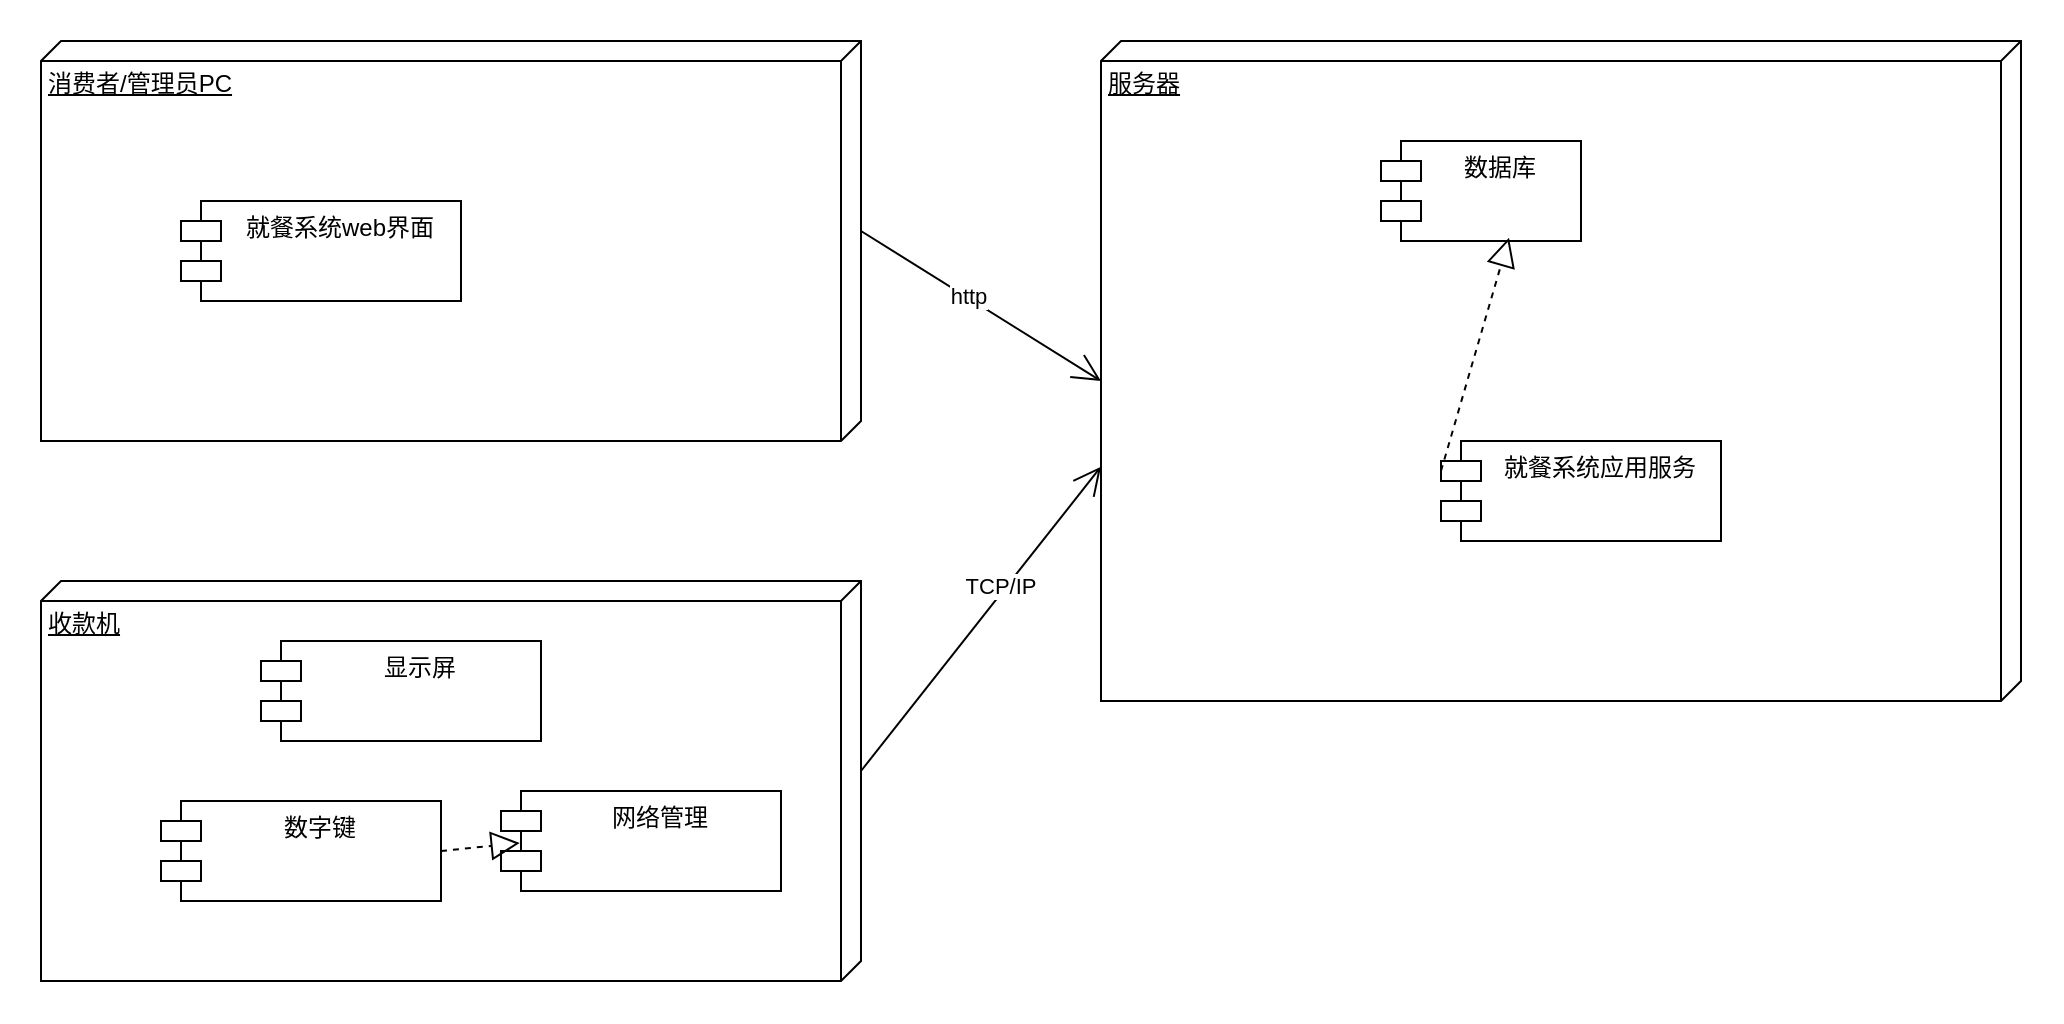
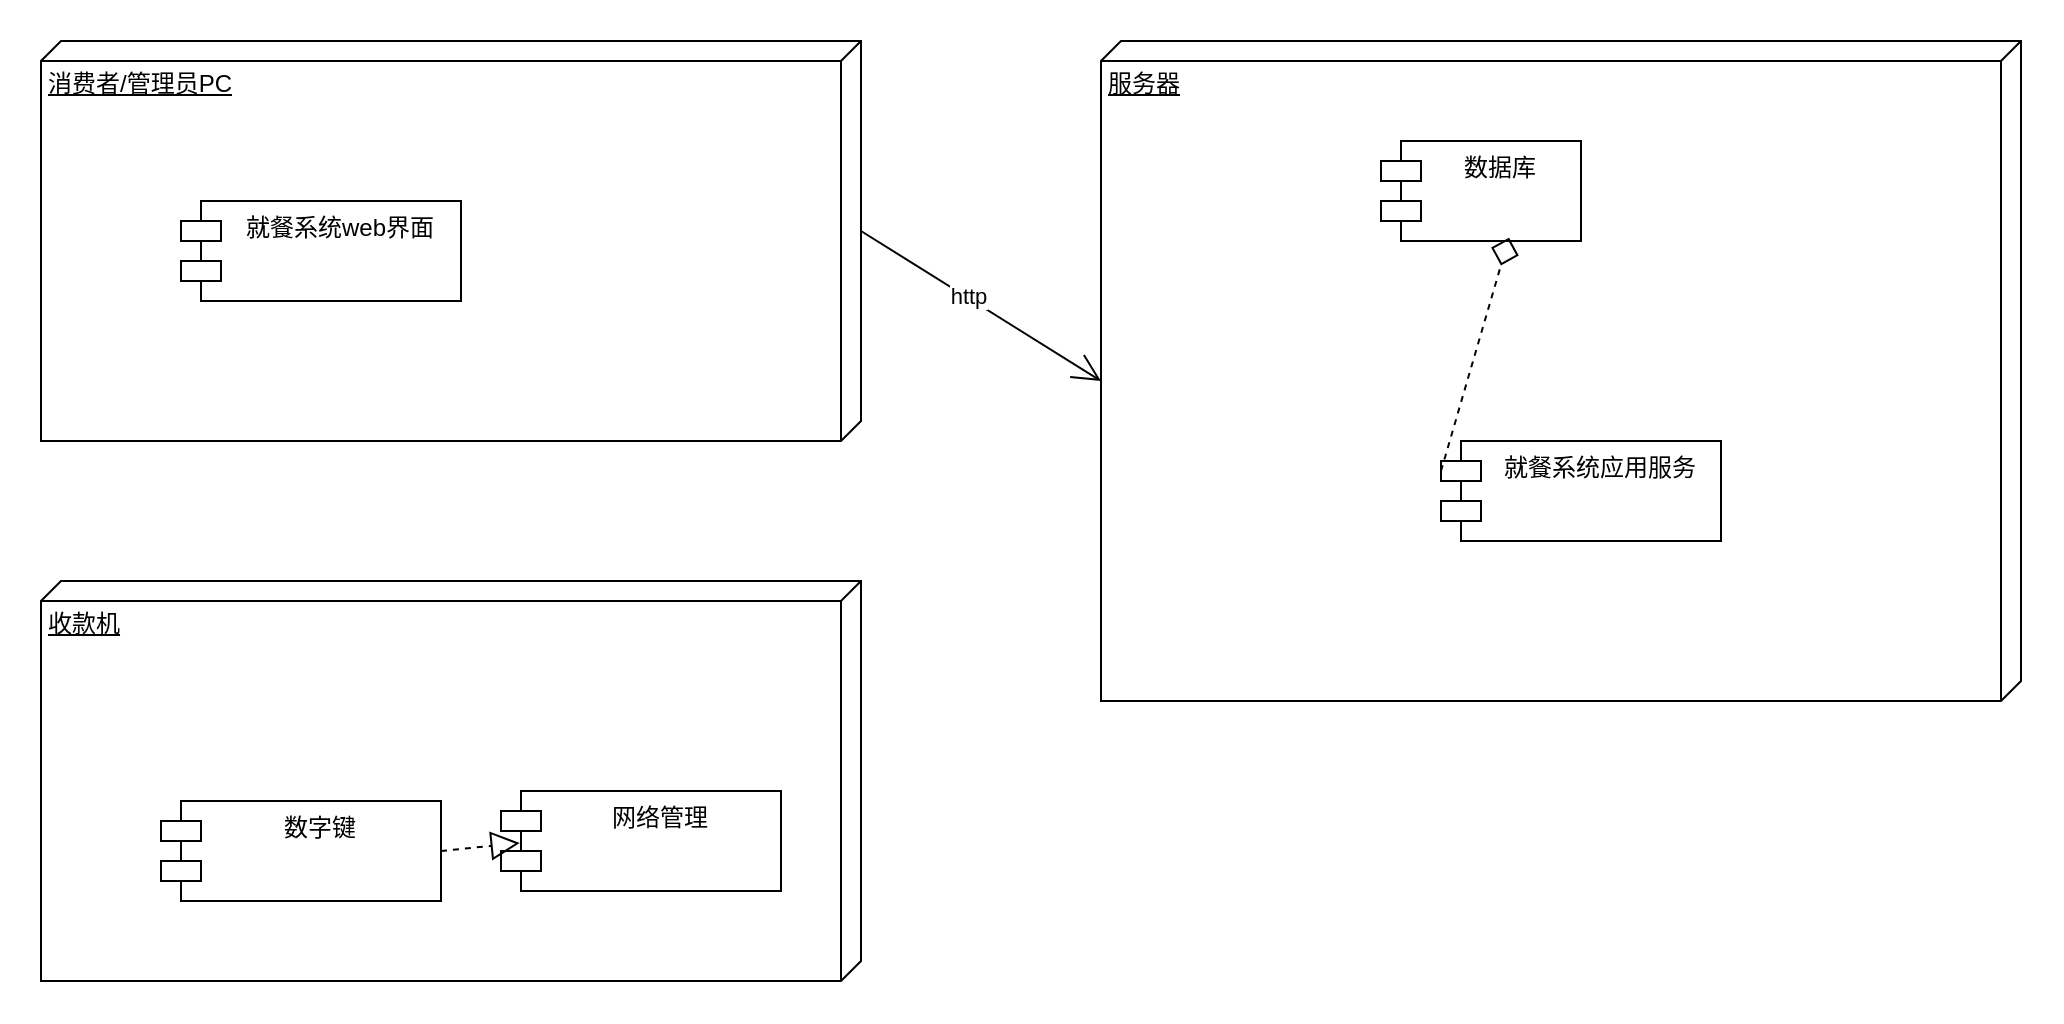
edge "就餐系统应用服务" -> "数据库": arrowhead block -> diamond
edge "收款机" -> "服务器": removed, label "TCP/IP"
node "显示屏": removed
